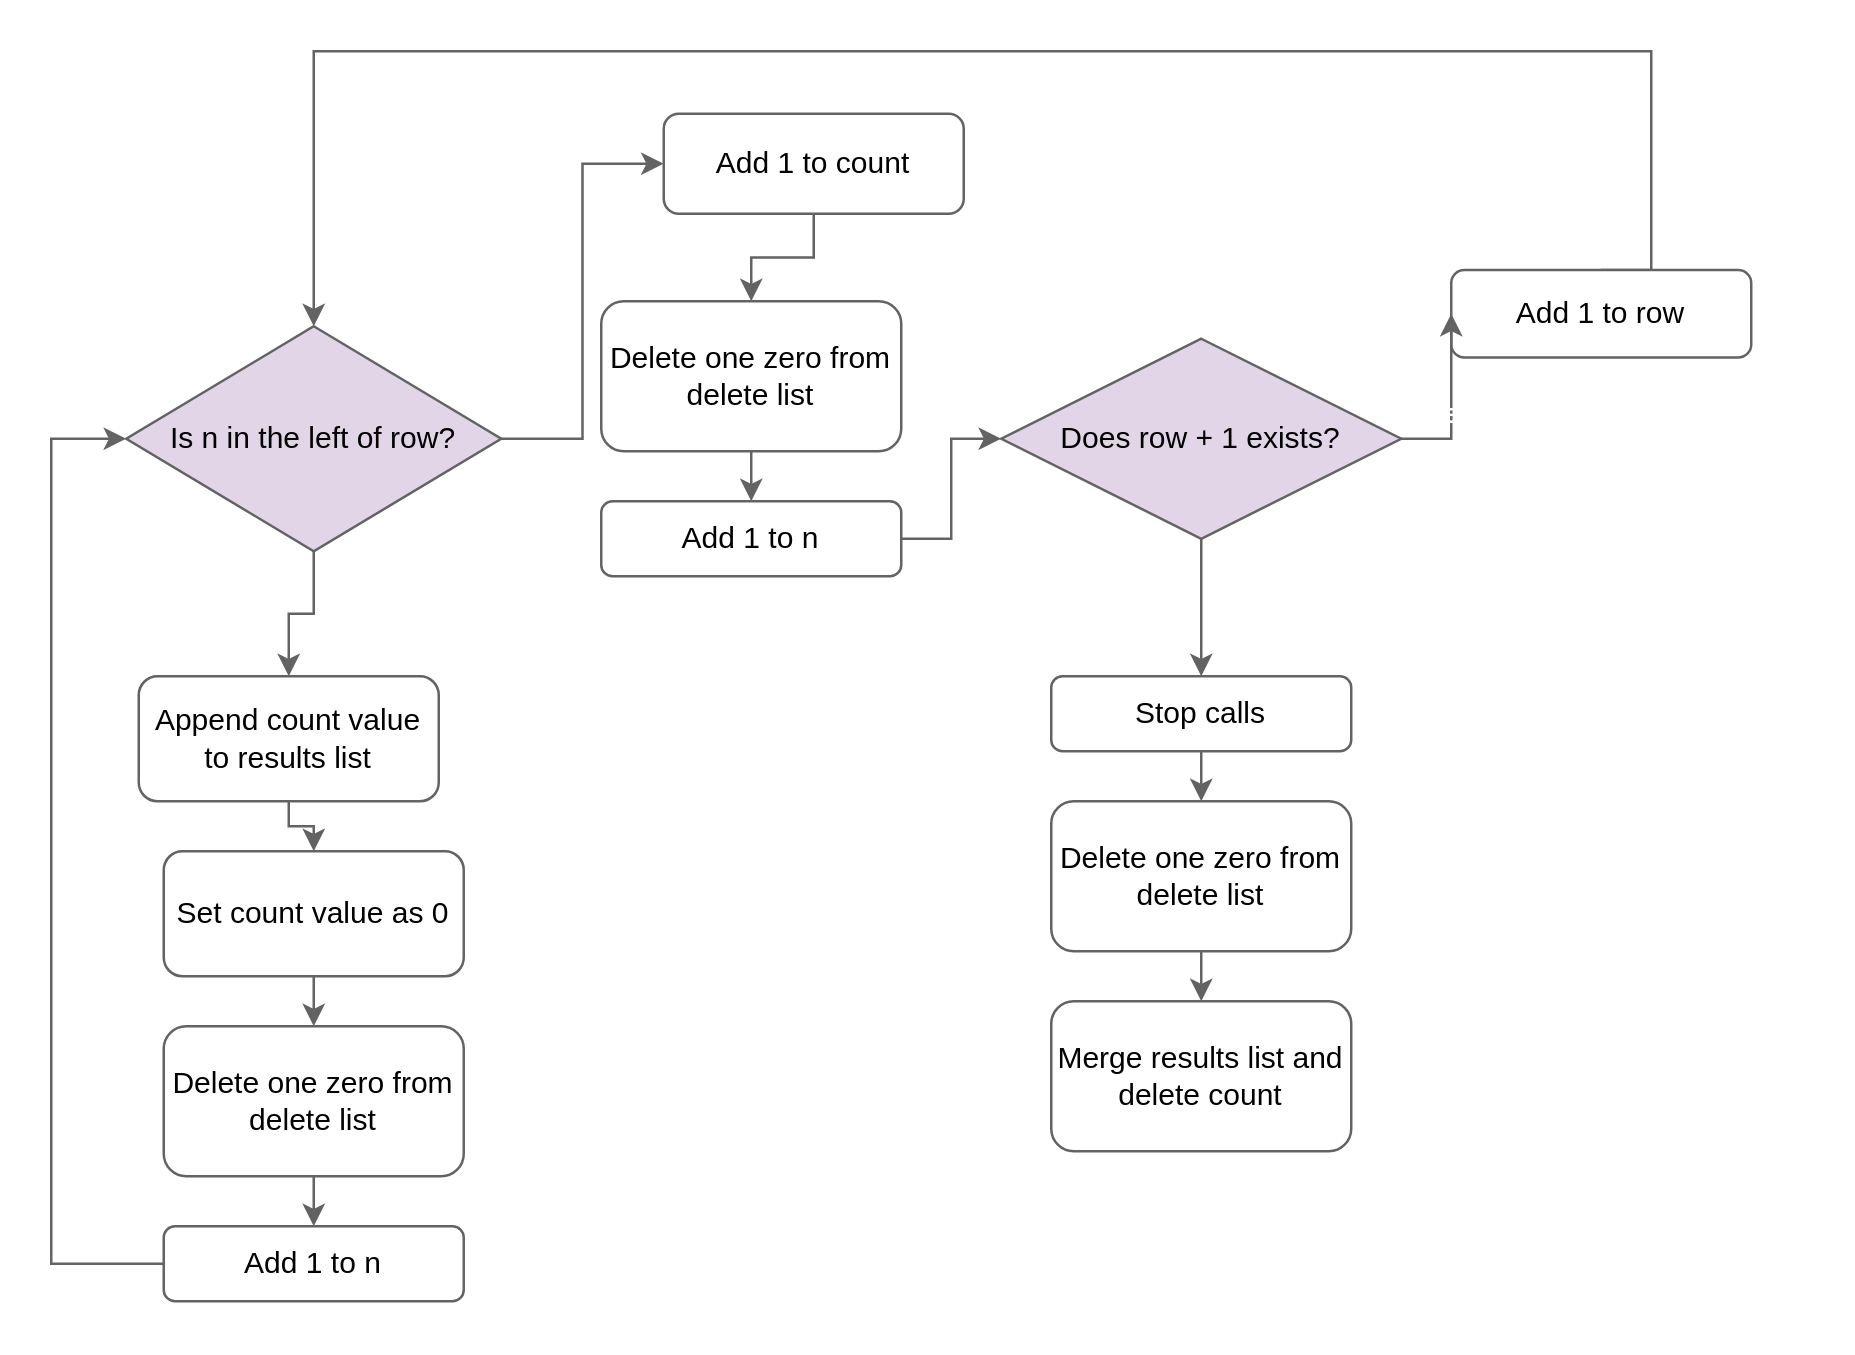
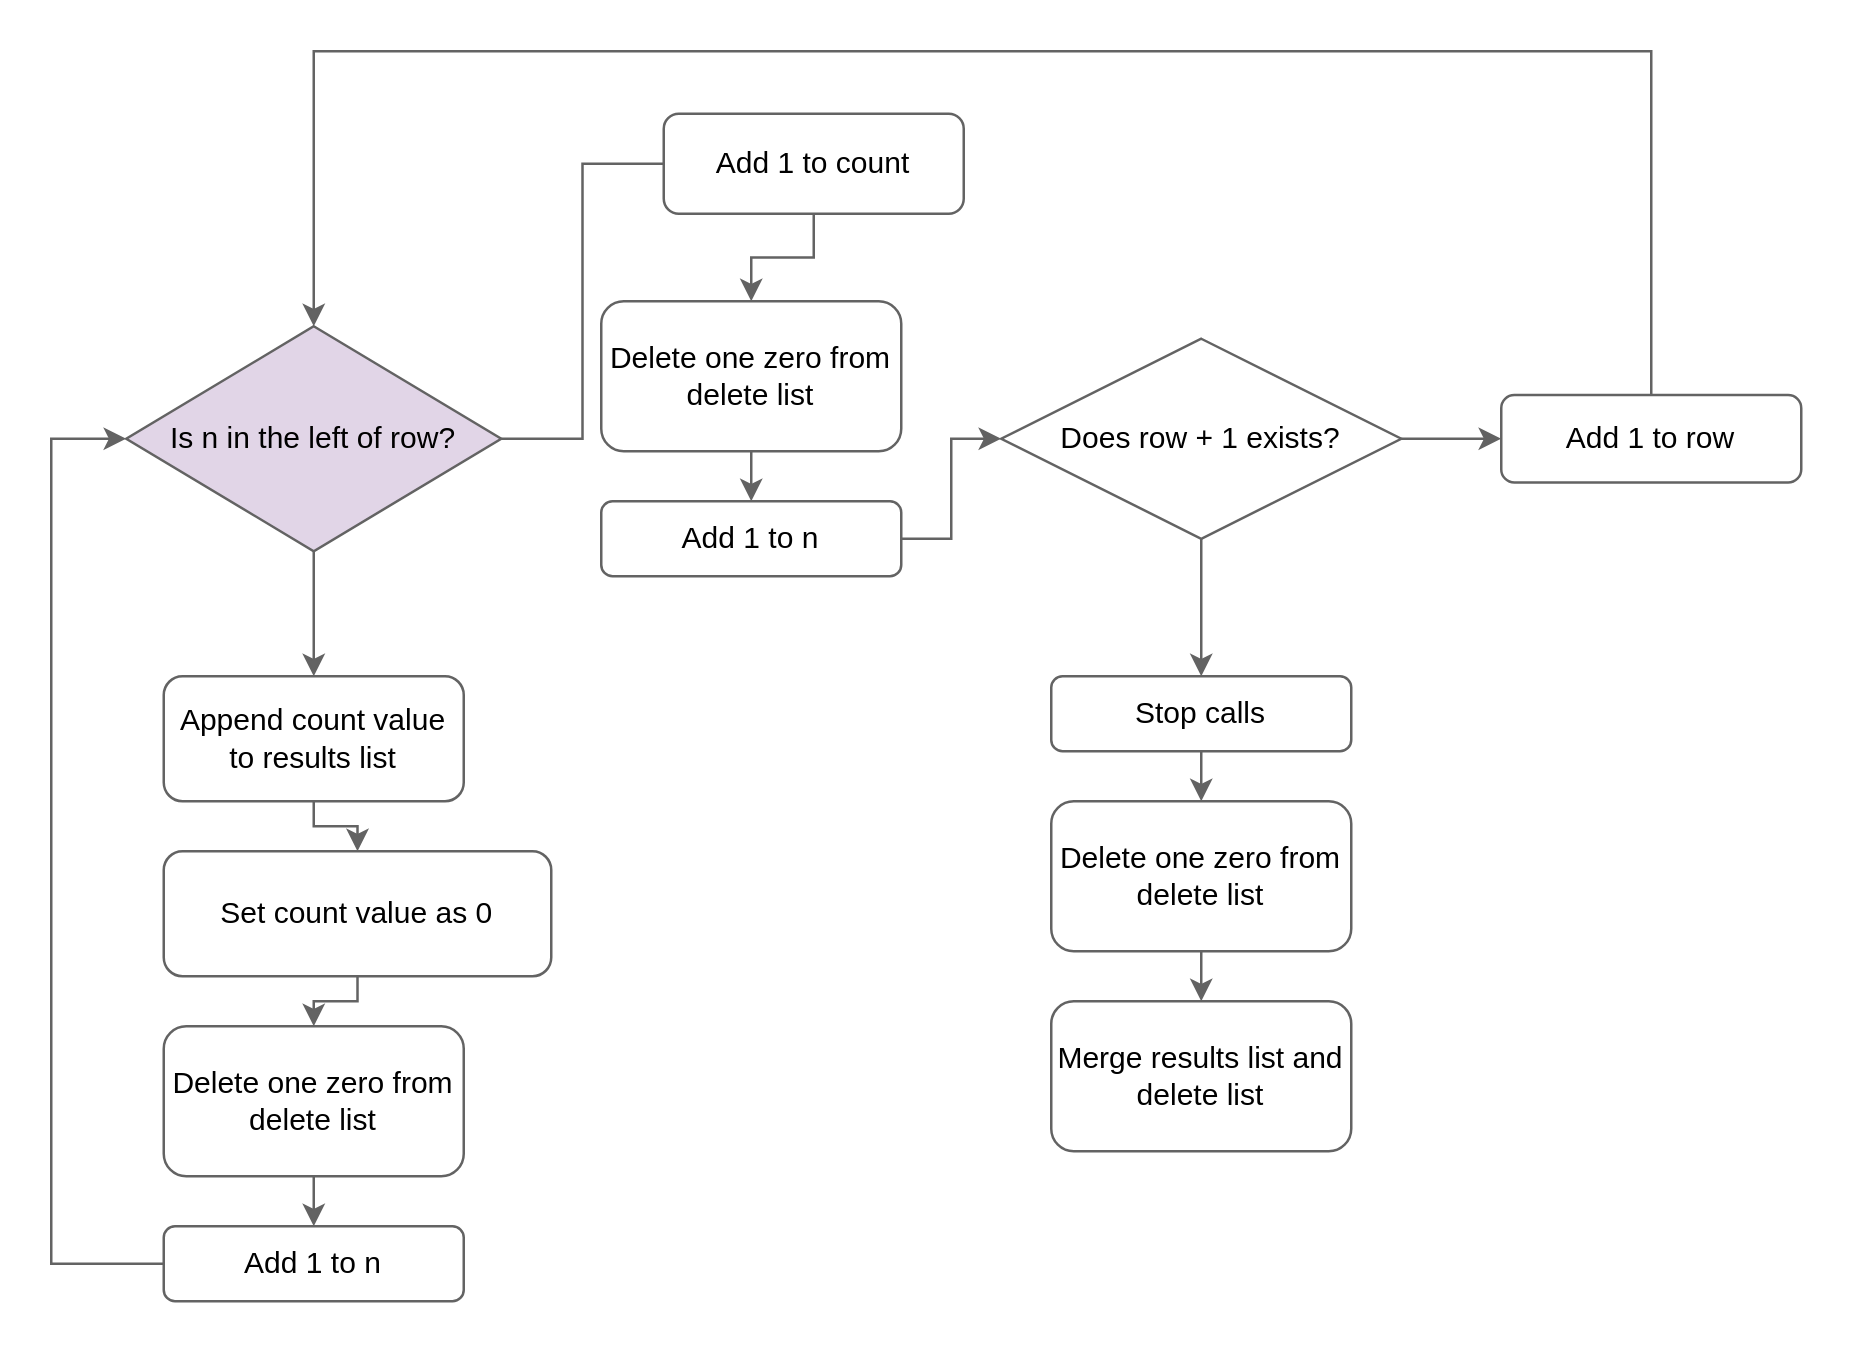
edge "Is n in the left of row?" -> "Add 1 to count": arrowhead classic -> none
node "Add 1 to row": moved (1601, 314) -> (1651, 439)
node "Does row + 1 exists?": fillcolor #e1d5e7 -> #ffffff
node "Append count value to results list": moved (289, 739) -> (314, 739)
node "Set count value as 0": size 300x125 -> 388x125
node "Merge results list and delete count": label "Merge results list and delete count" -> "Merge results list and delete list"
